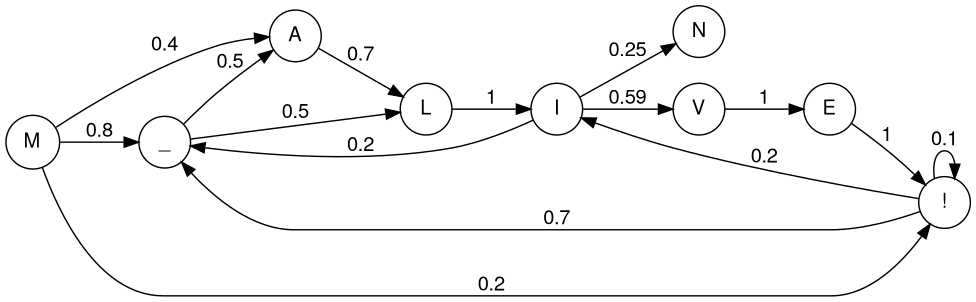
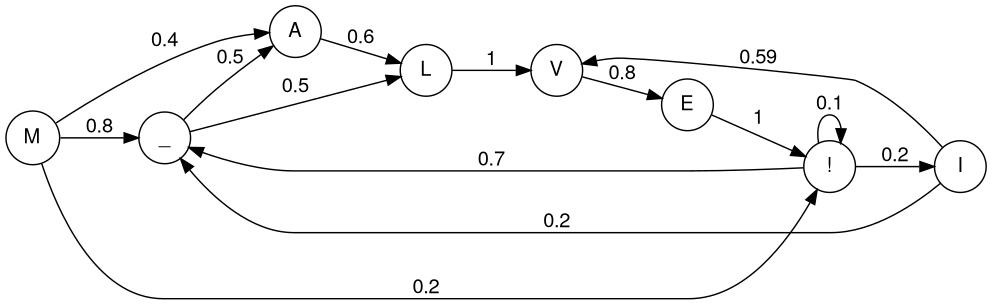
node "N": removed
edge "A" -> "L": label "0.7" -> "0.6"
edge "V" -> "E": label "1" -> "0.8"
edge "L" -> "I": now "L" -> "V"
